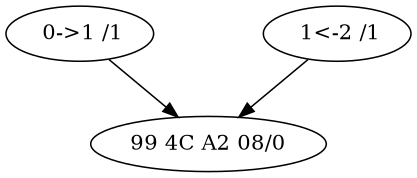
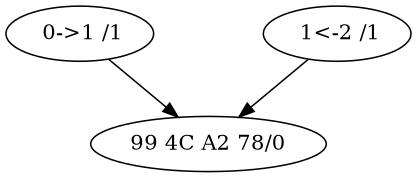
node "99 4C A2 08/0": label "99 4C A2 08/0" -> "99 4C A2 78/0"
